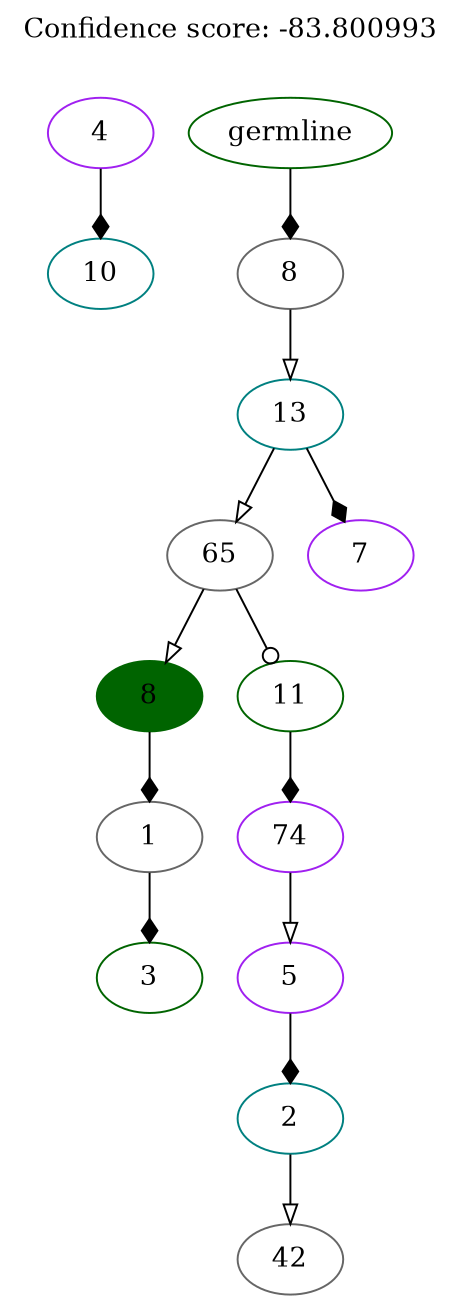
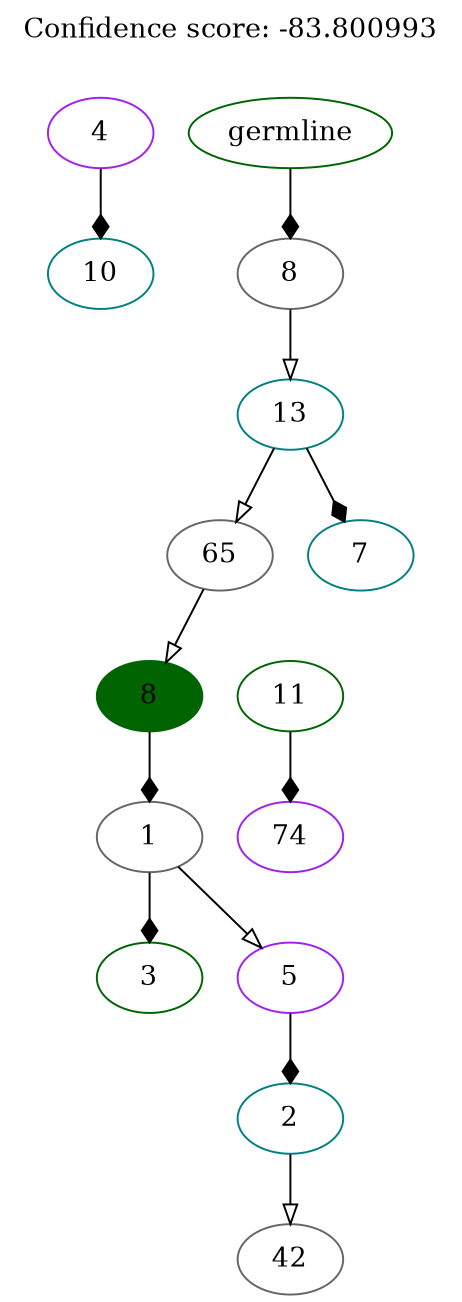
node "7": color purple -> teal
edge "65" -> "11": removed
edge "74" -> "5": now "1" -> "5"
